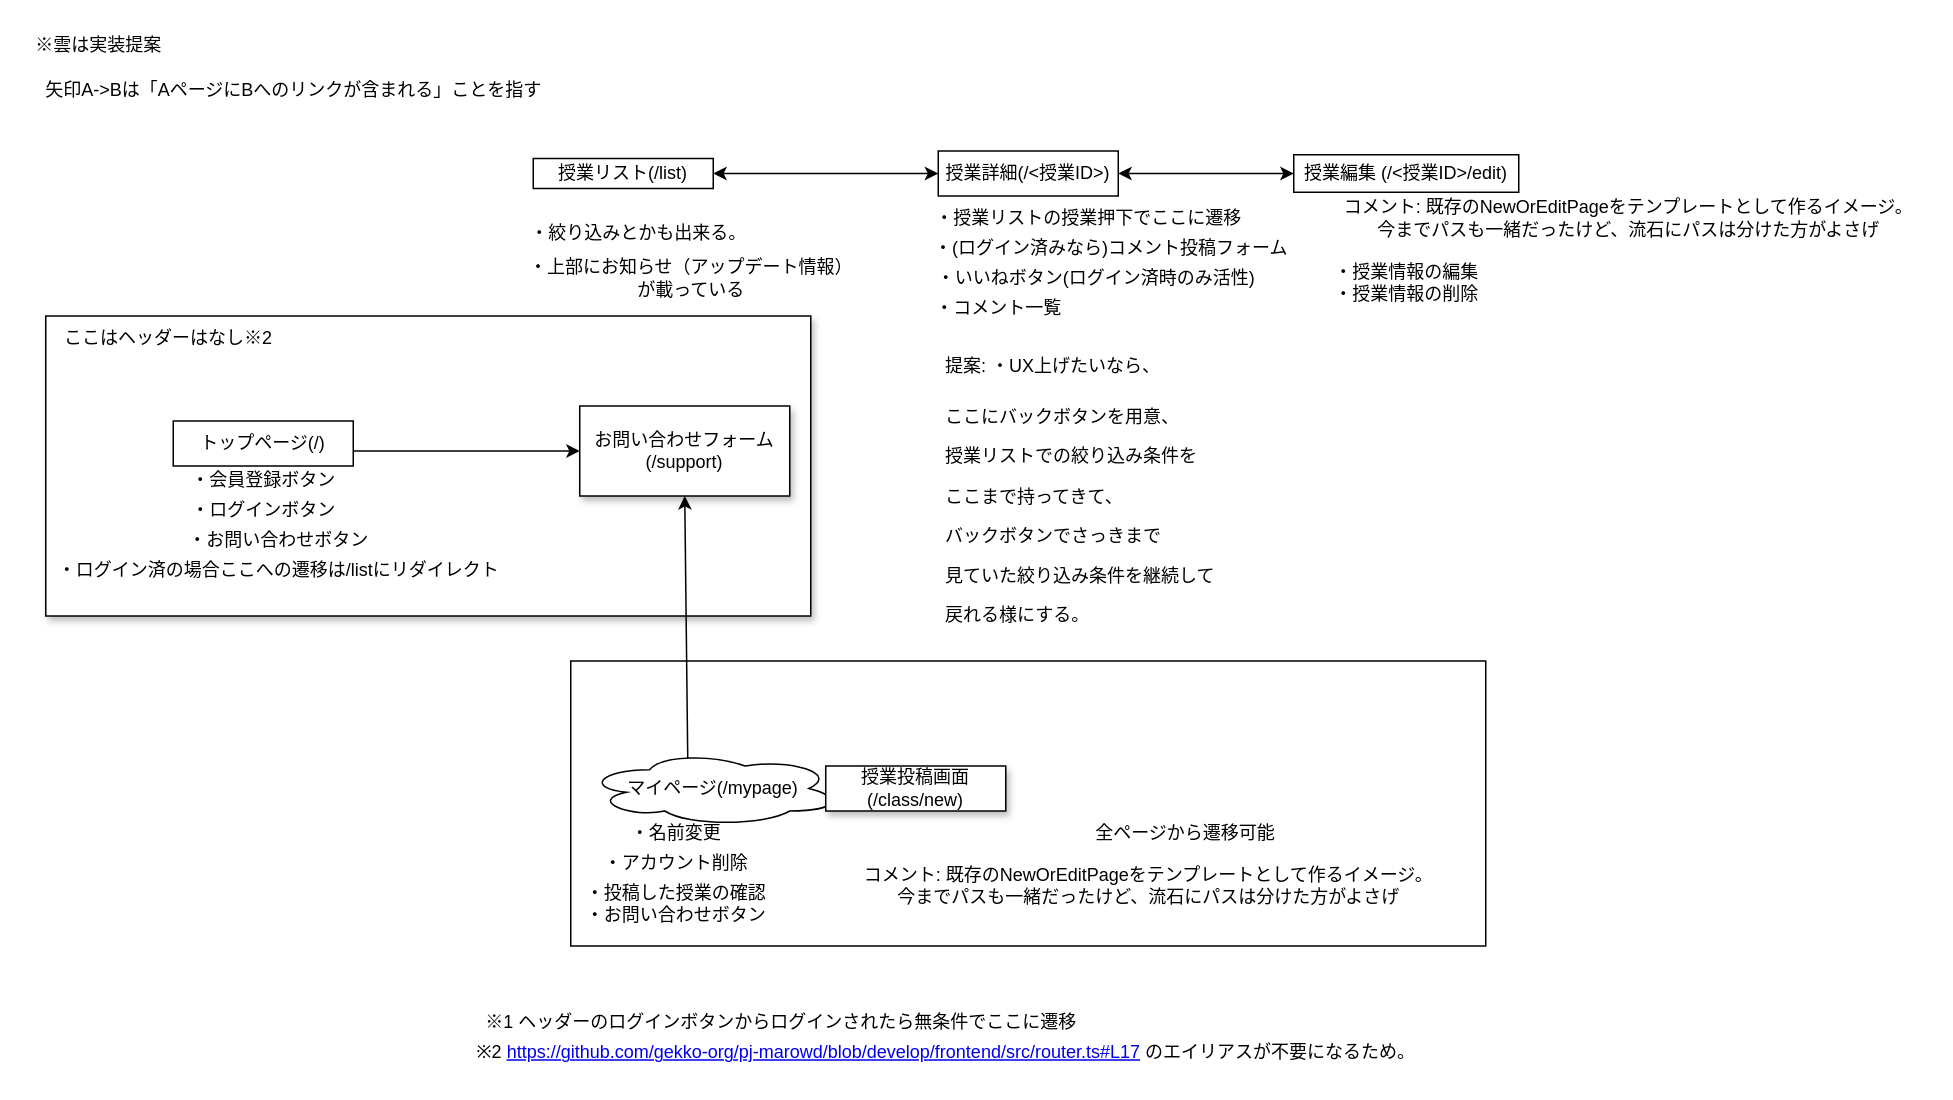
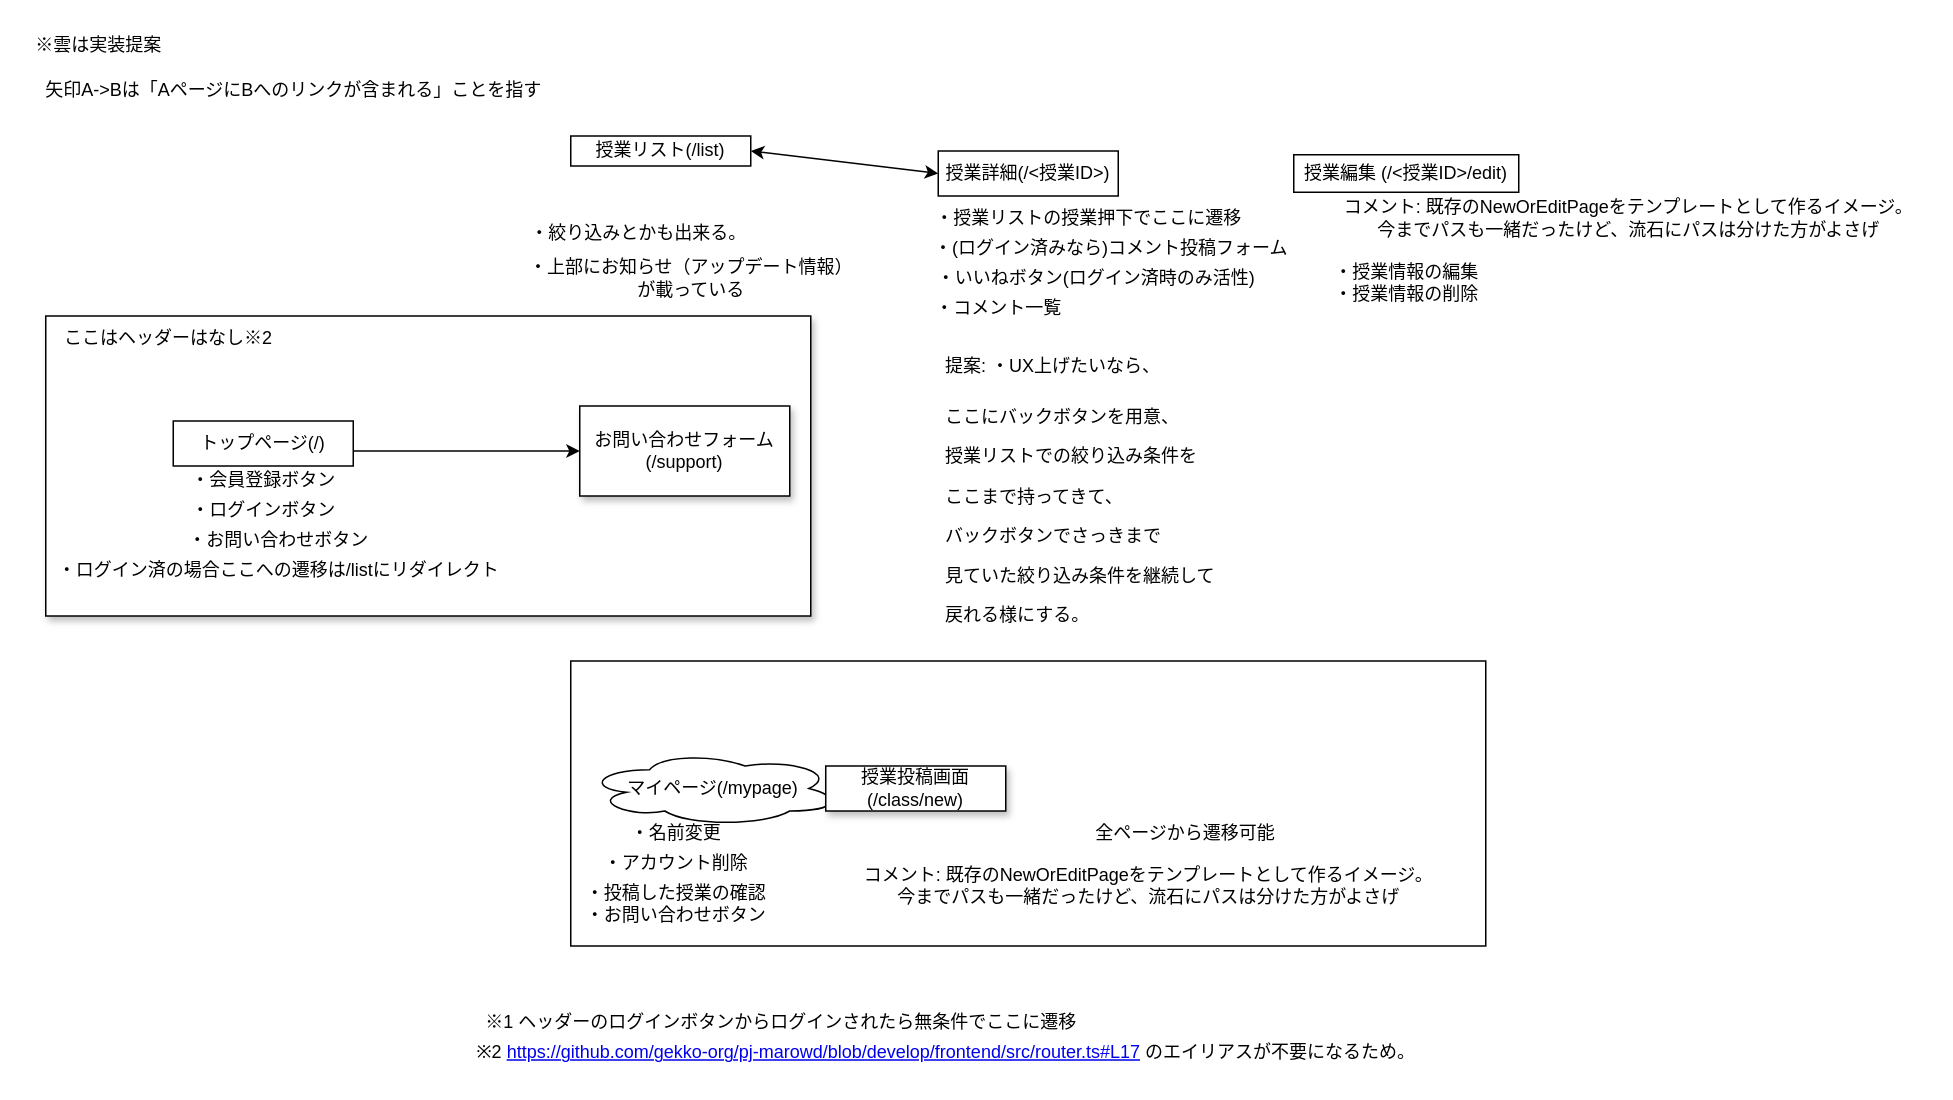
node "授業リスト(/list)": moved (623, 173) -> (661, 151)
edge "授業詳細(/<授業ID>)" -- "授業編集 (/<授業ID>/edit)": removed
edge "マイページ(/mypage)" -> "お問い合わせフォーム (/support)": removed
